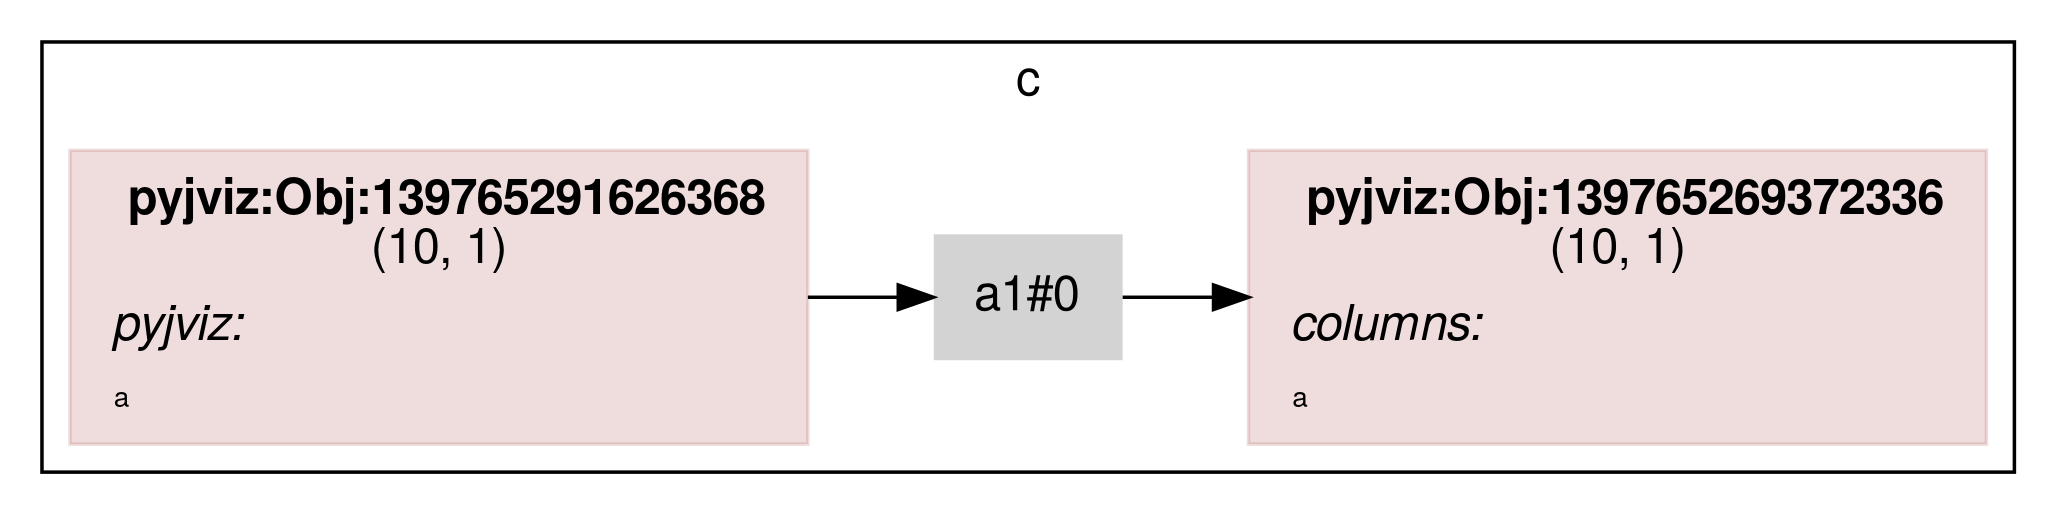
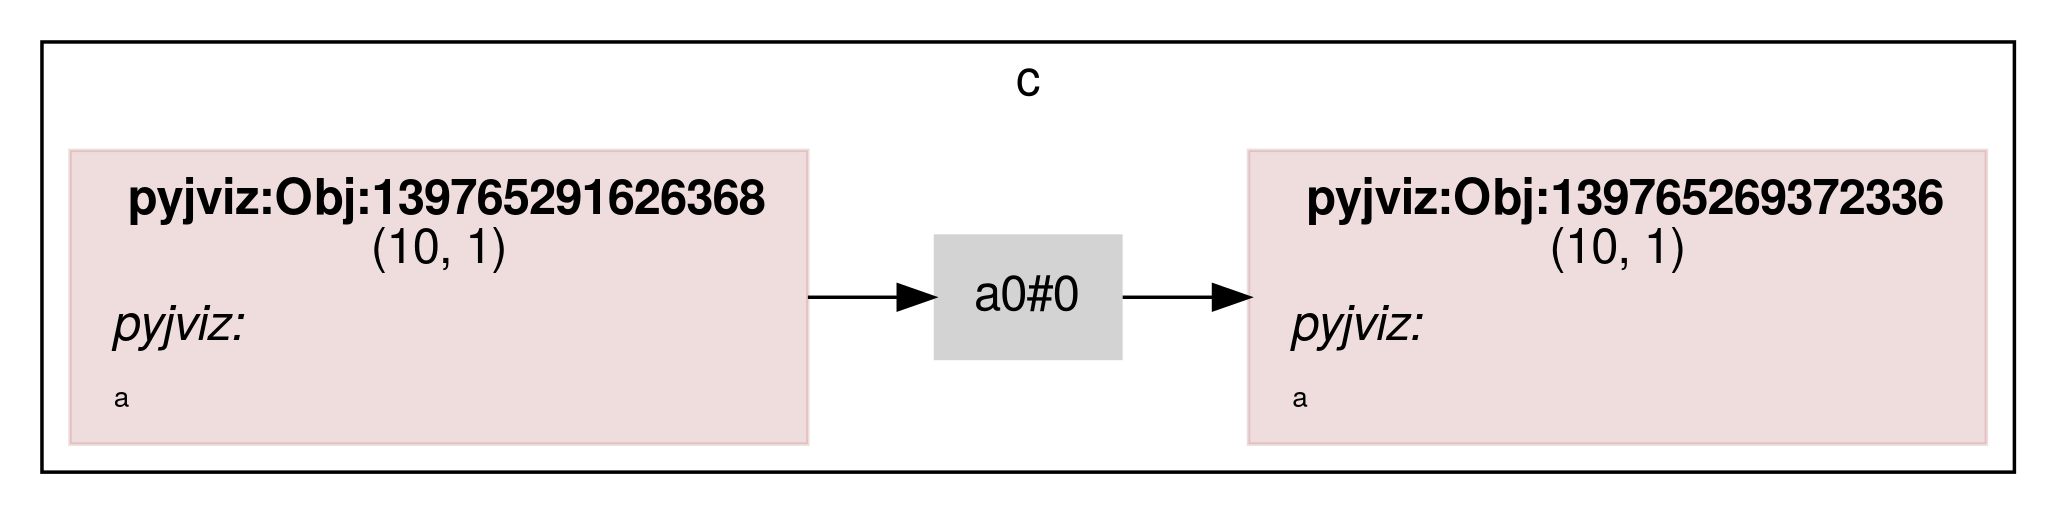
node "a1#0": label "a1#0" -> "a0#0"
node "pyjviz:Obj:139765269372336": text "columns:" -> "pyjviz:"
